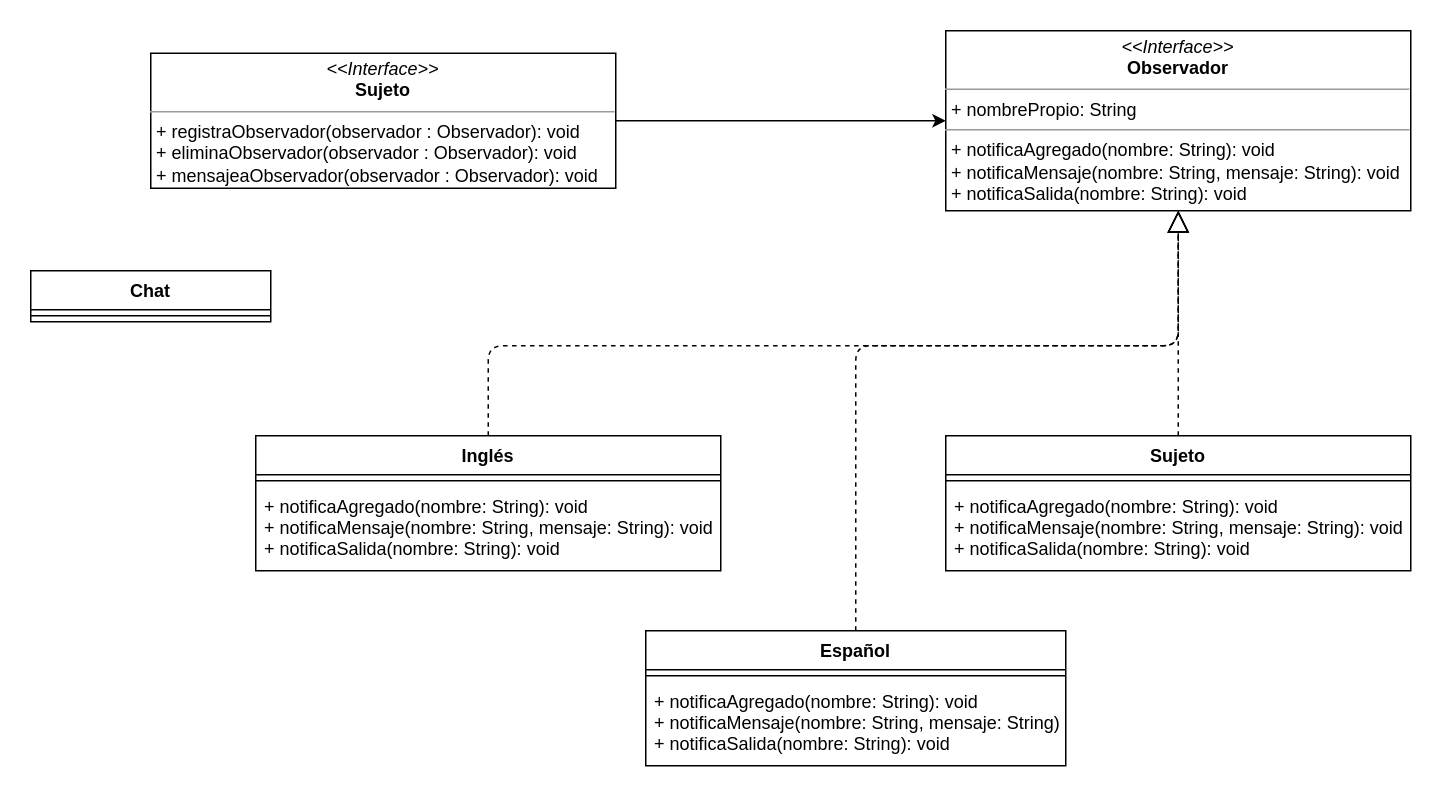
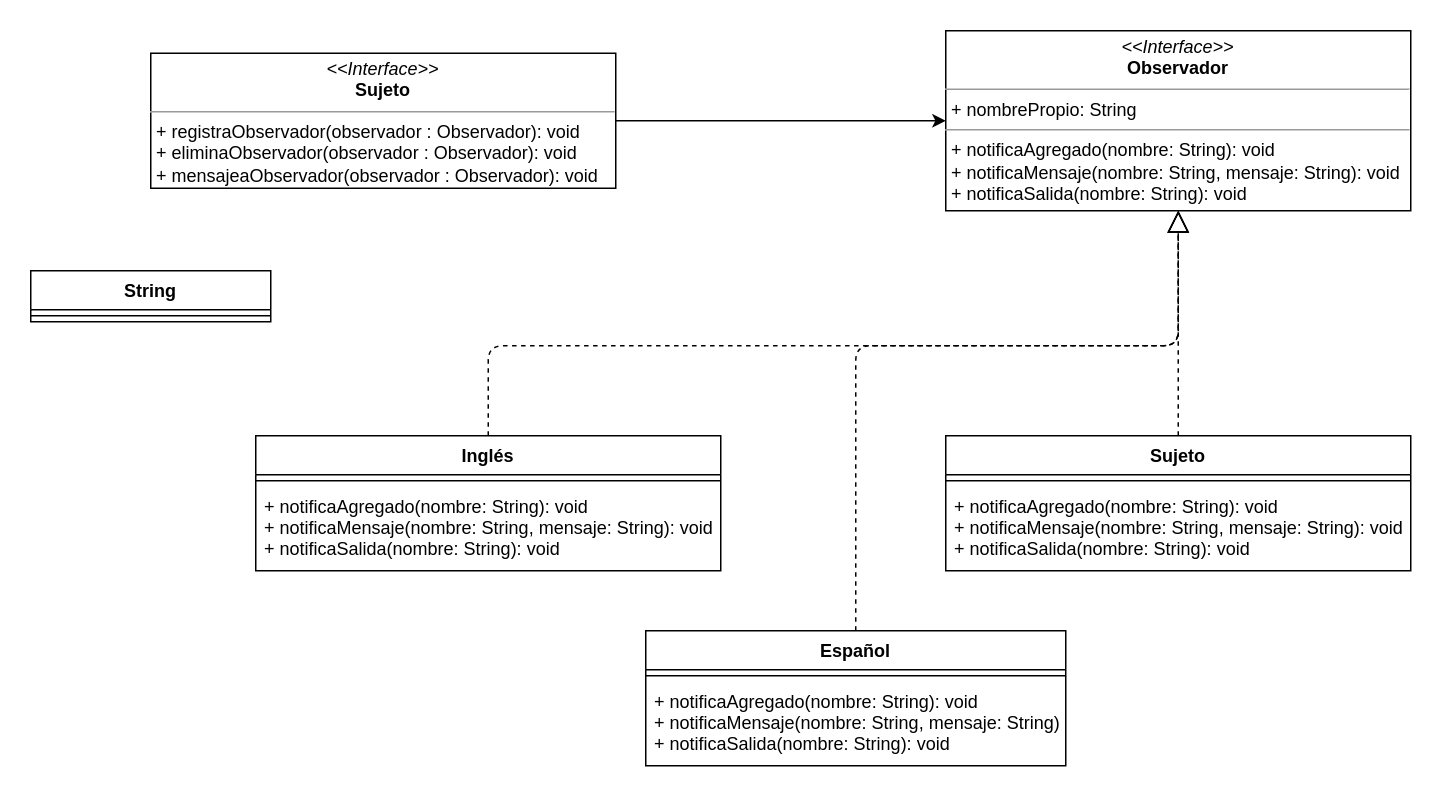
node "Chat": label "Chat" -> "String"
